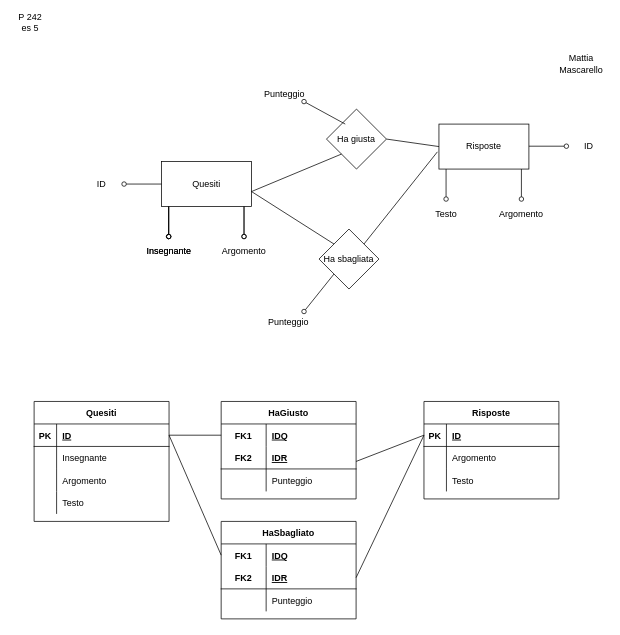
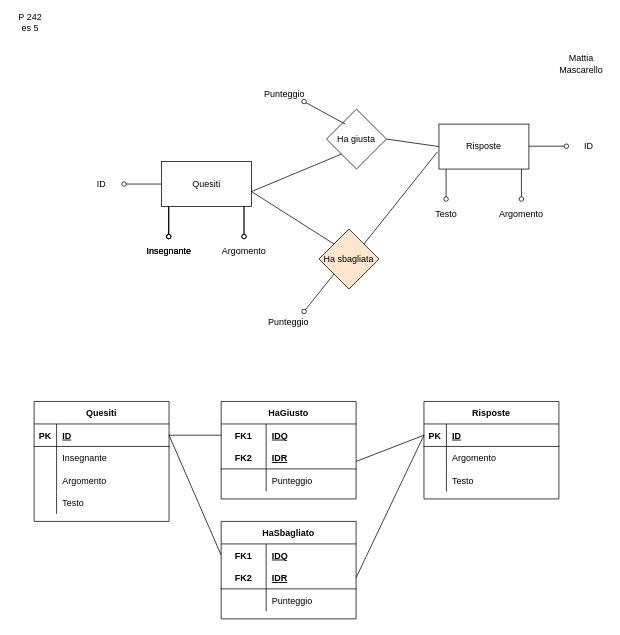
node "Ha sbagliata": fillcolor #ffffff -> #ffe6cc
